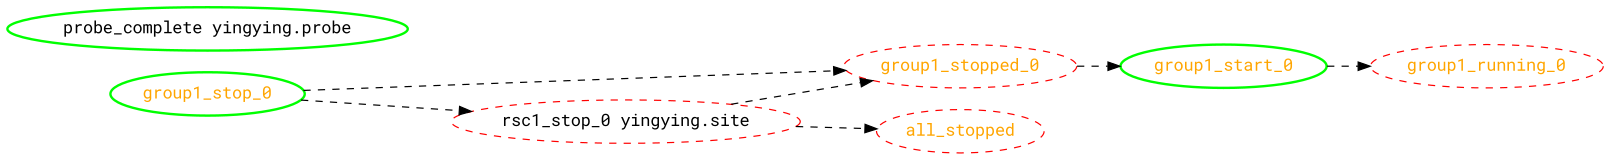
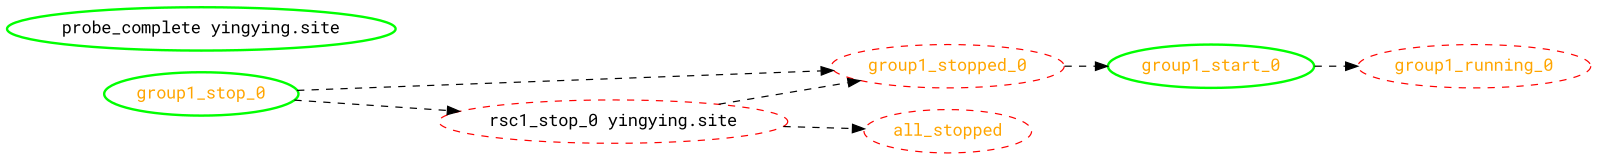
node "probe_complete yingying.probe": label "probe_complete yingying.probe" -> "probe_complete yingying.site"
